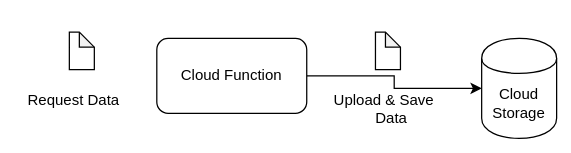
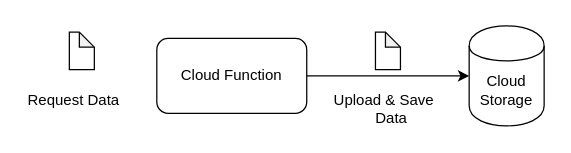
node "Cloud Storage": moved (519, 88) -> (507, 76)
